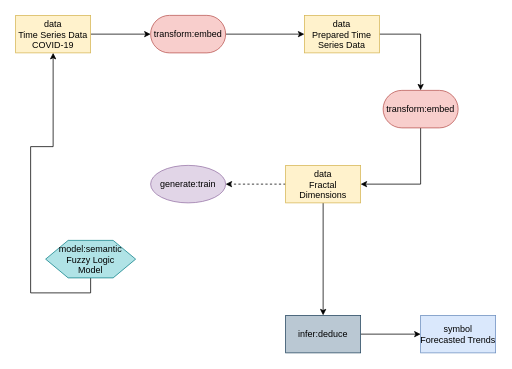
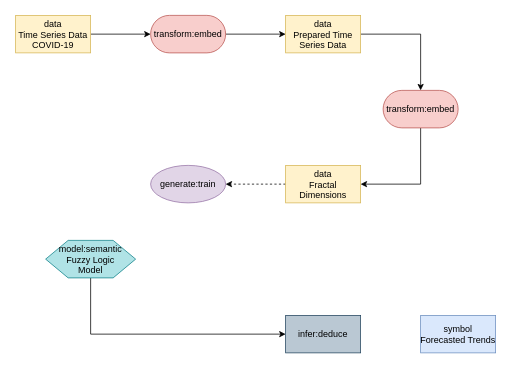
node "data Prepared Time Series Data": moved (342, 34) -> (323, 34)
edge "model:semantic Fuzzy Logic Model" -> "data Time Series Data COVID-19": now "model:semantic Fuzzy Logic Model" -> "infer:deduce"
edge "data Fractal Dimensions" -> "infer:deduce": removed
edge "infer:deduce" -> "symbol Forecasted Trends": removed
